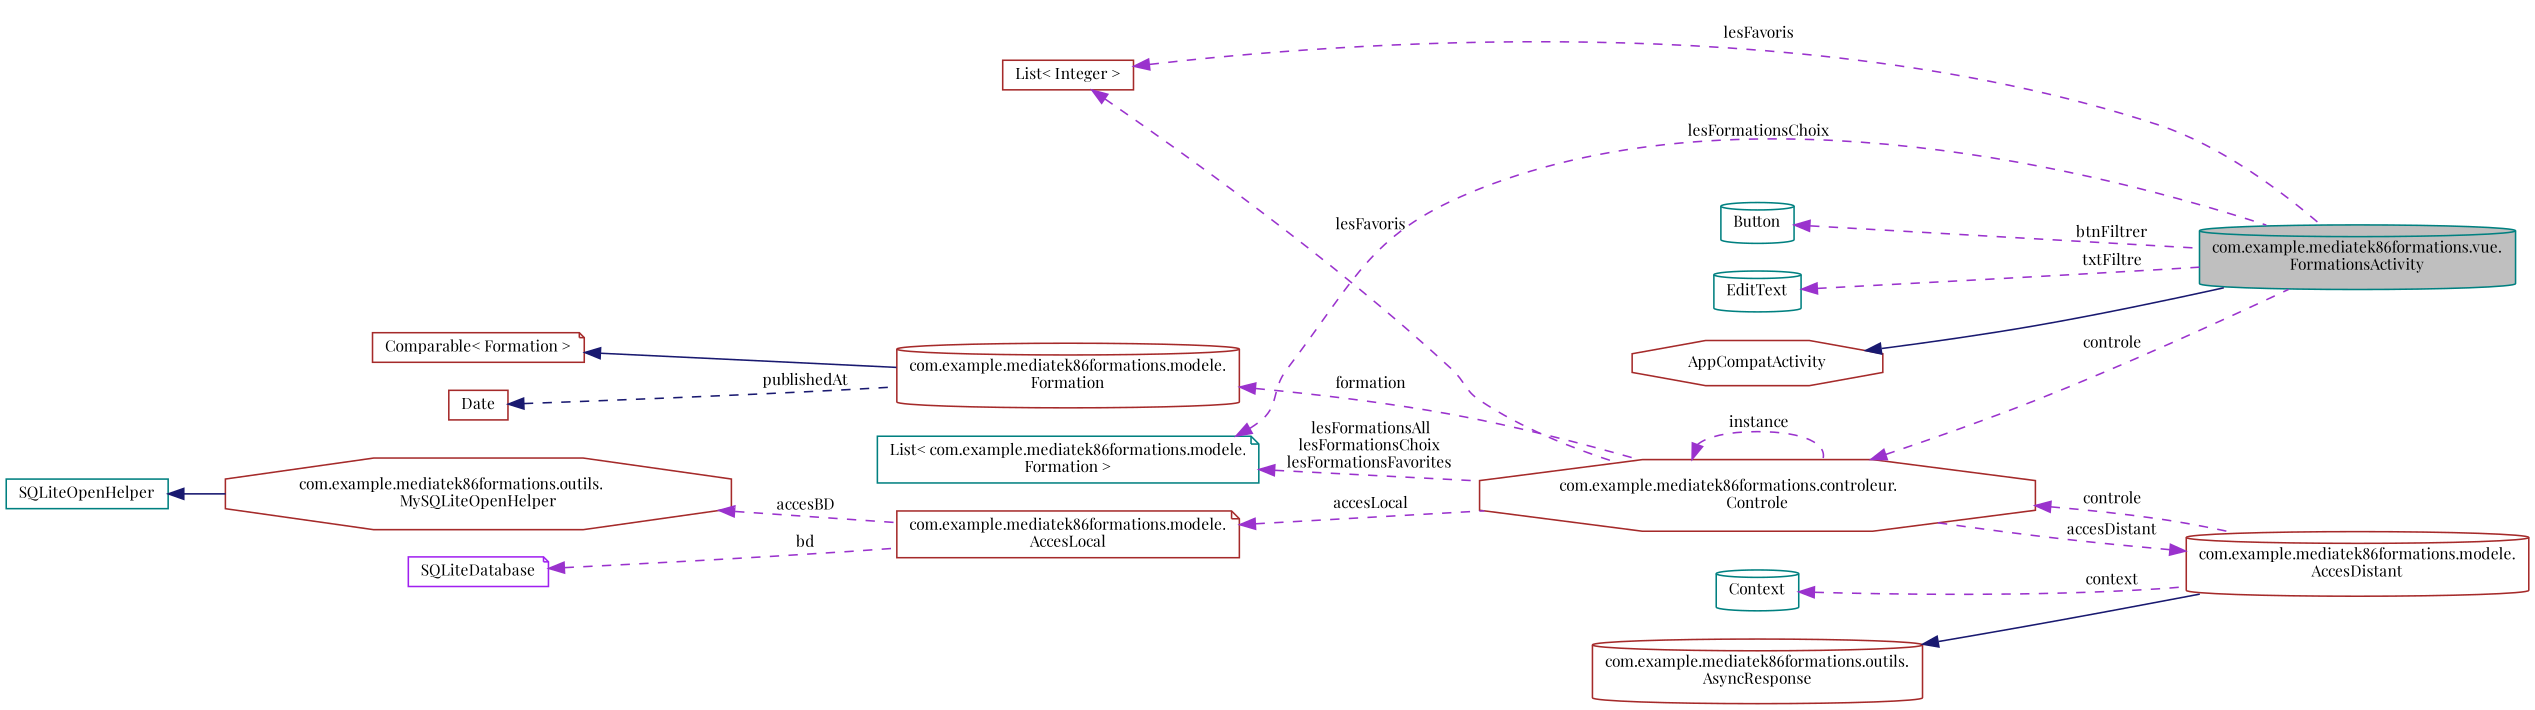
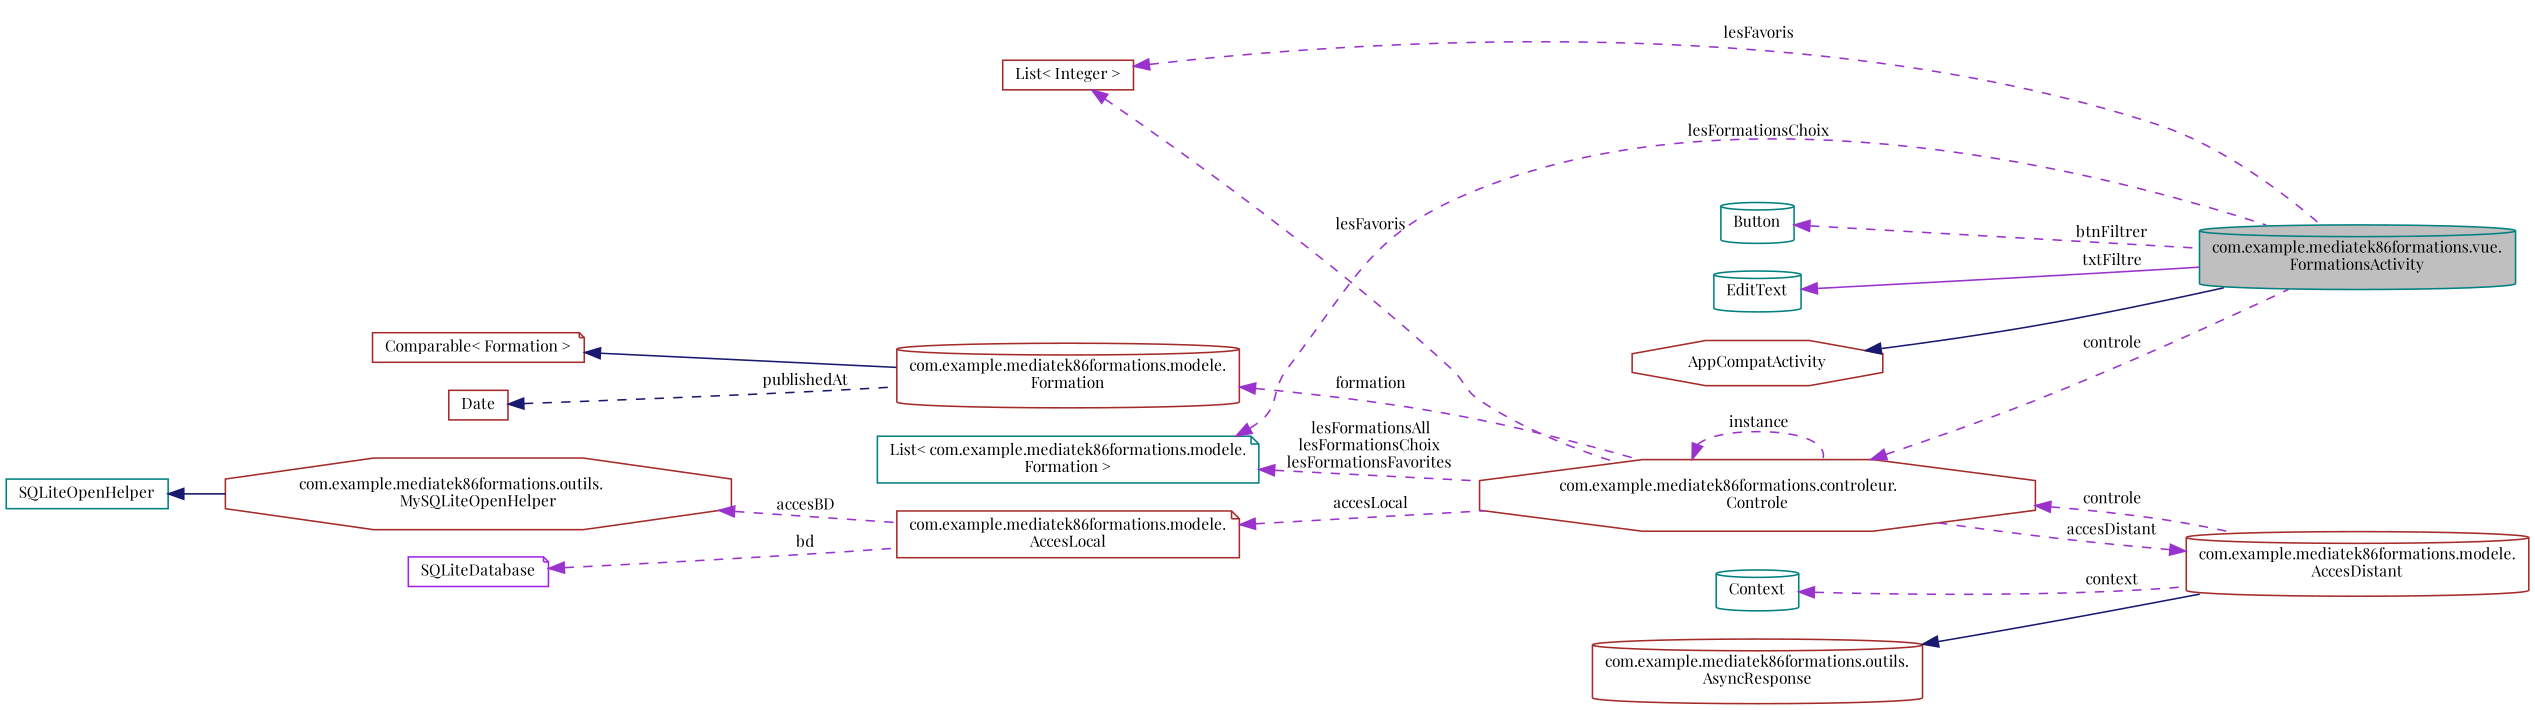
edge "com.example.mediatek86formations.vue. FormationsActivity" -> "EditText": style dashed -> solid
